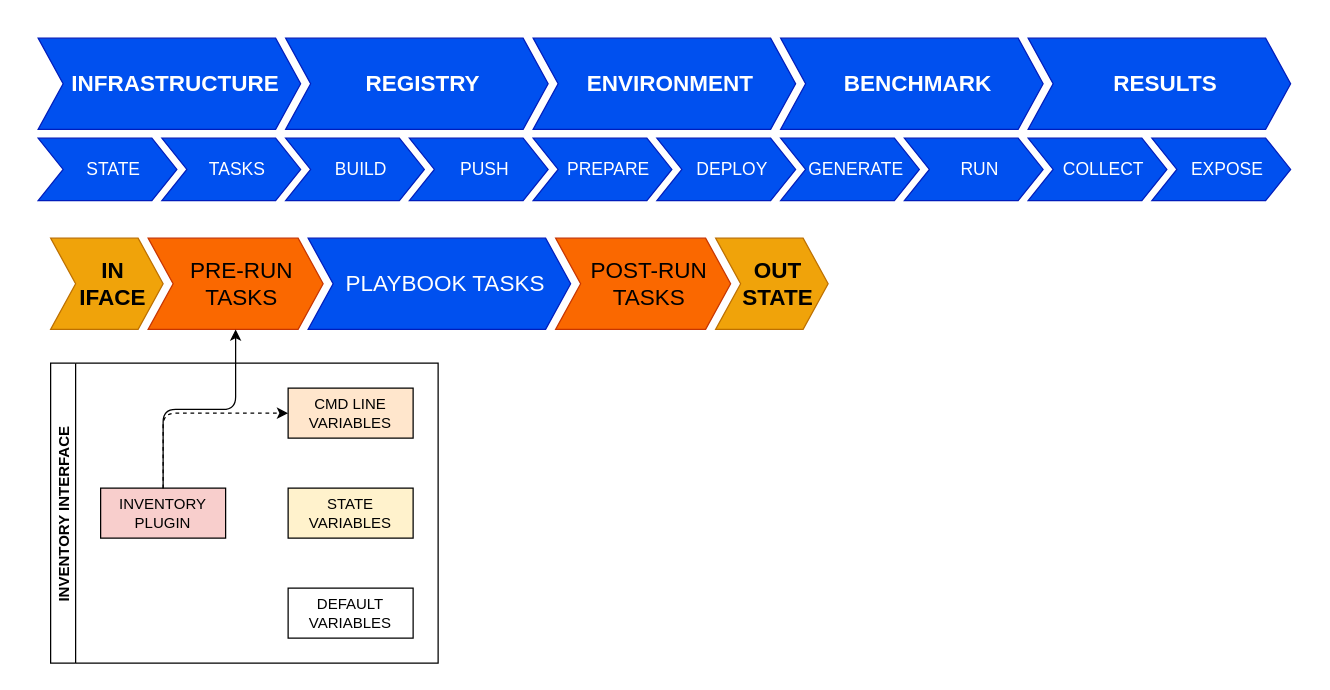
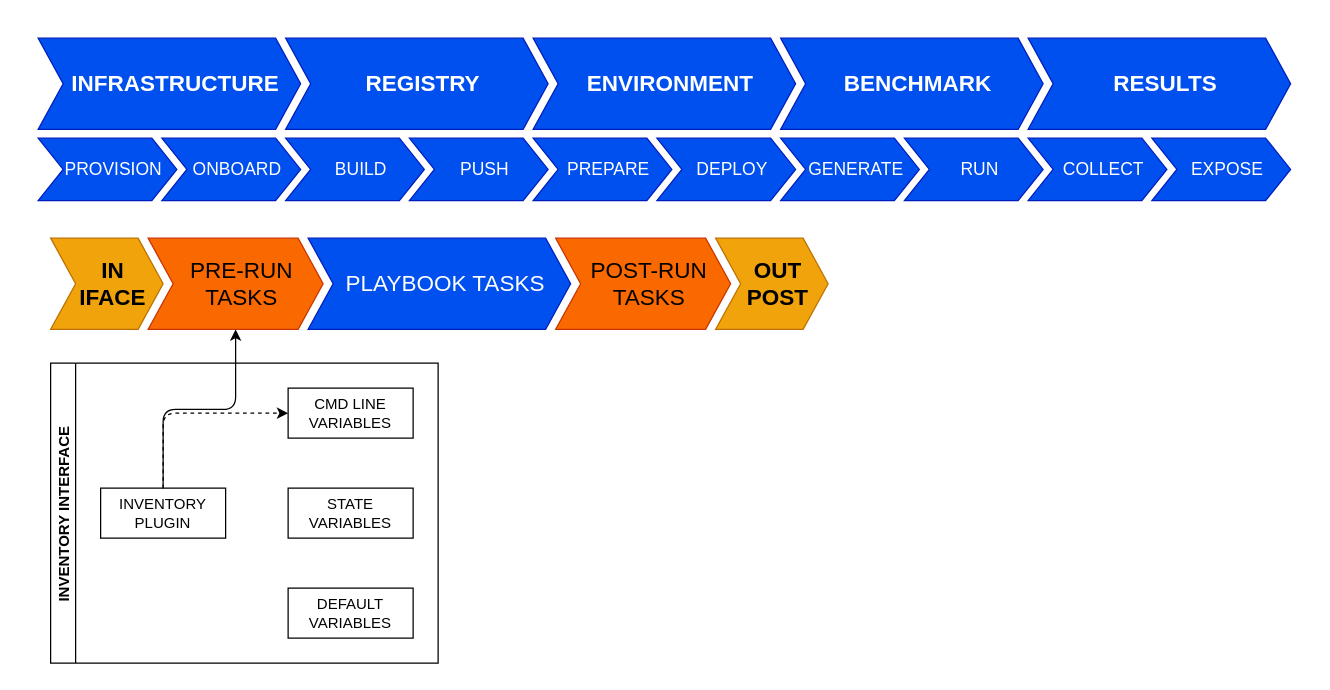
node "STATE": label "STATE" -> "PROVISION"
node "TASKS": label "TASKS" -> "ONBOARD"
node "OUTSTATE": label "OUTSTATE" -> "OUTPOST"
node "CMD LINE VARIABLES": fillcolor #ffe6cc -> #ffffff
node "INVENTORY PLUGIN": fillcolor #f8cecc -> #ffffff
node "STATE VARIABLES": fillcolor #fff2cc -> #ffffff
